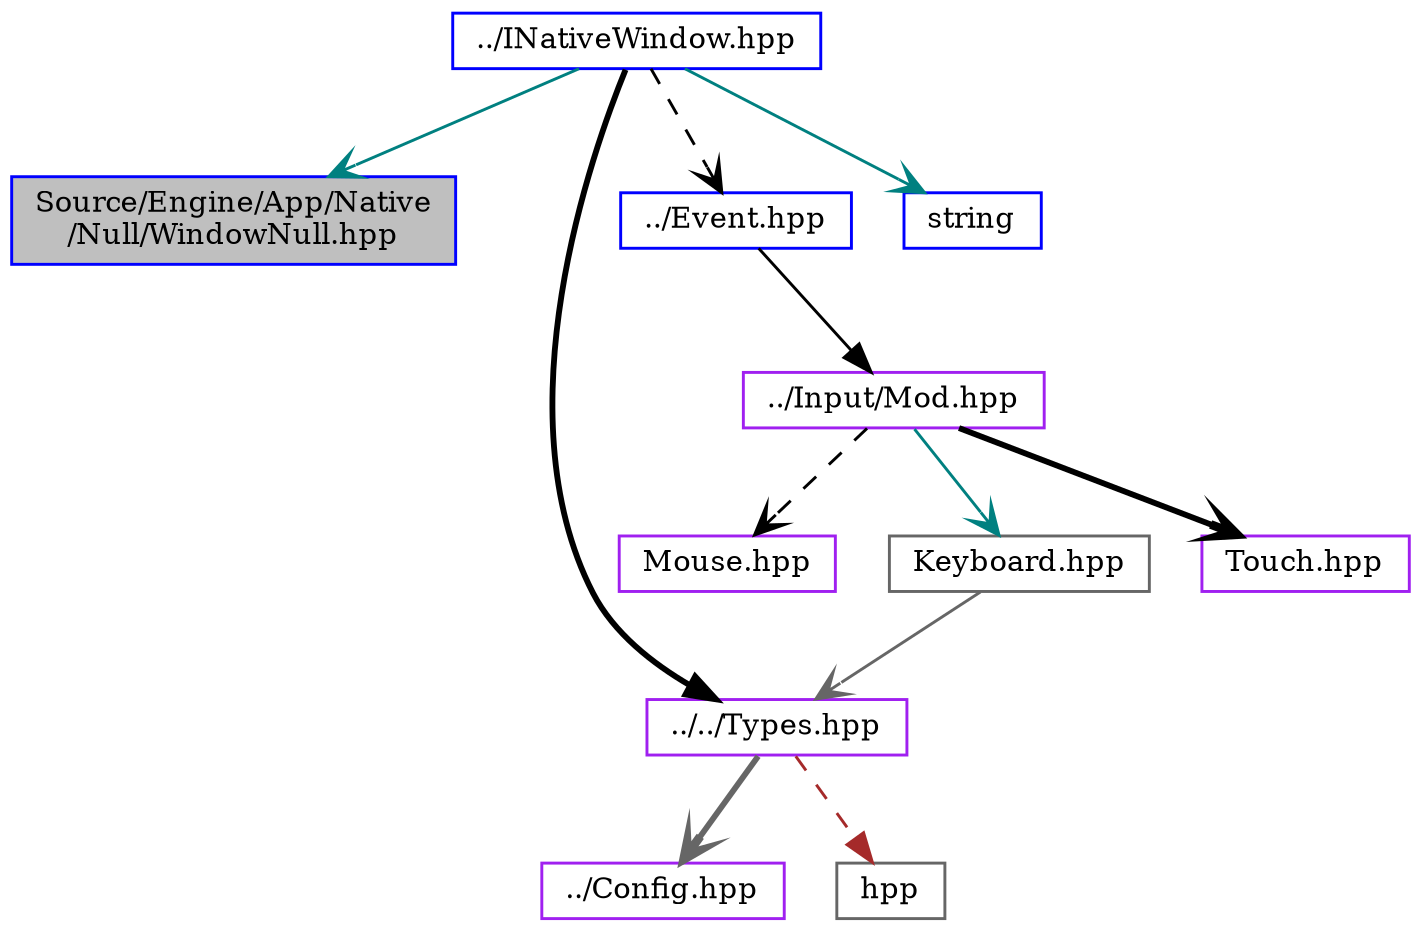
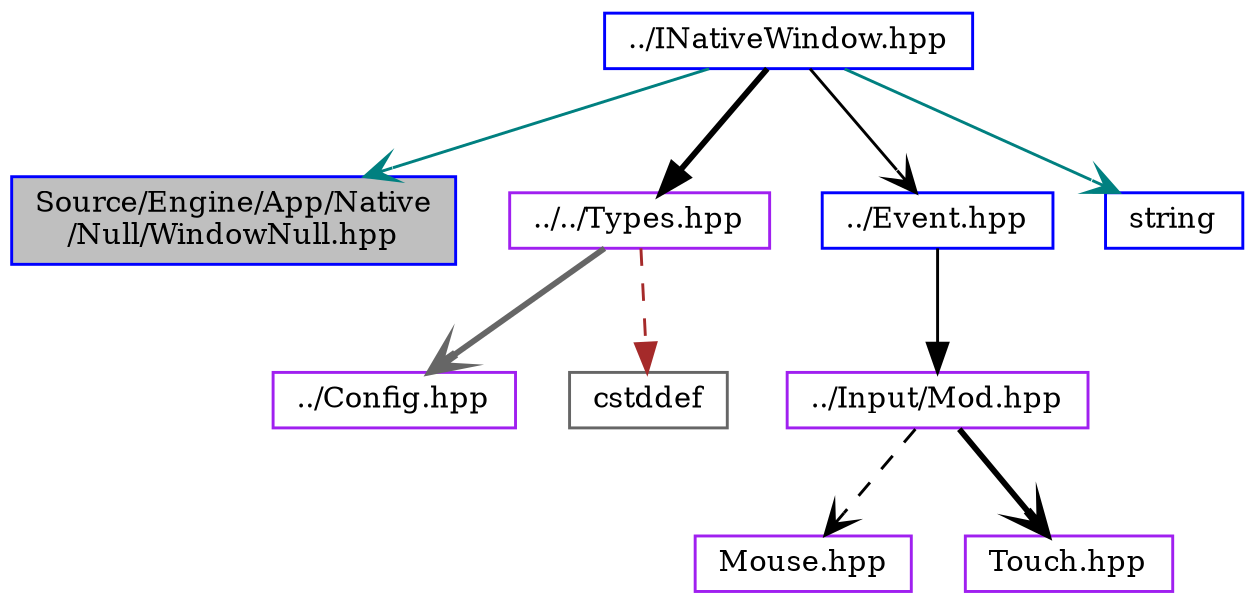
edge "../INativeWindow.hpp" -> "../Event.hpp": style dashed -> solid
node "Keyboard.hpp": removed
node "hpp": label "hpp" -> "cstddef"
